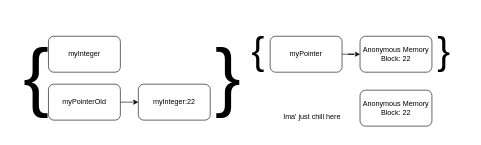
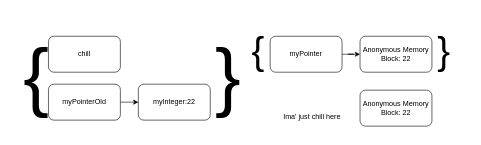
node "myInteger": label "myInteger" -> "chill"
